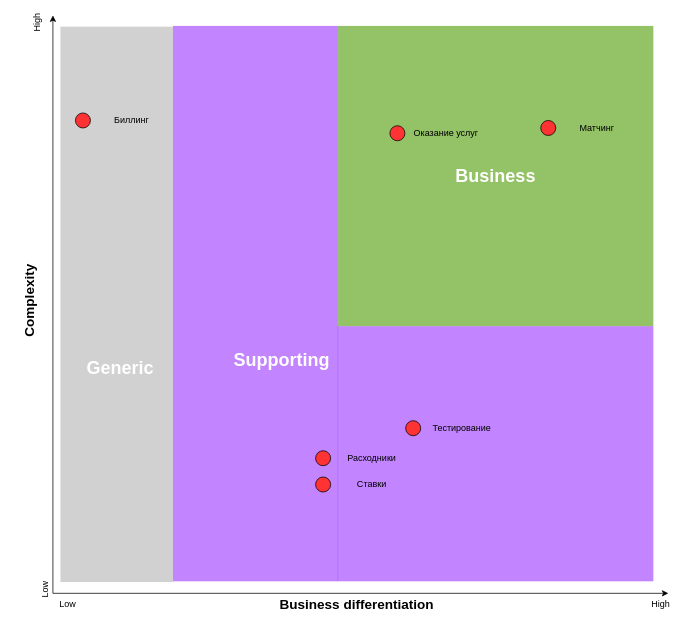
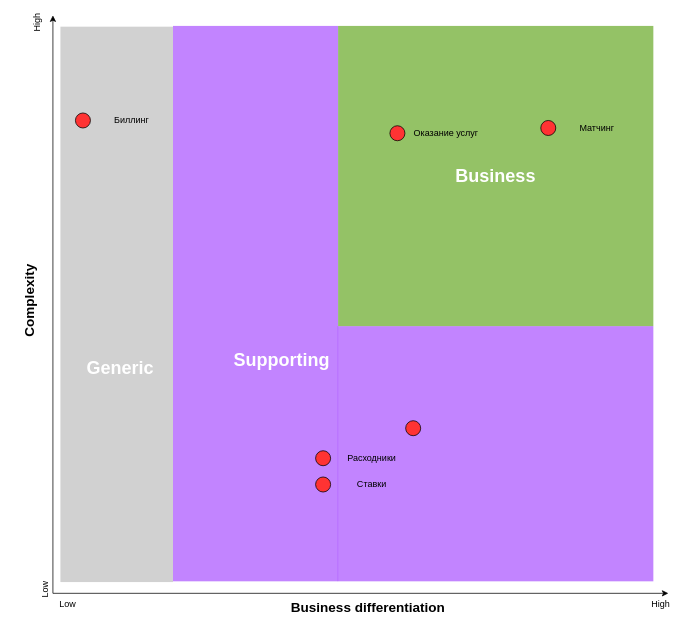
node "Тестирование": removed
node "Business differentiation": moved (357, 604) -> (368, 608)
